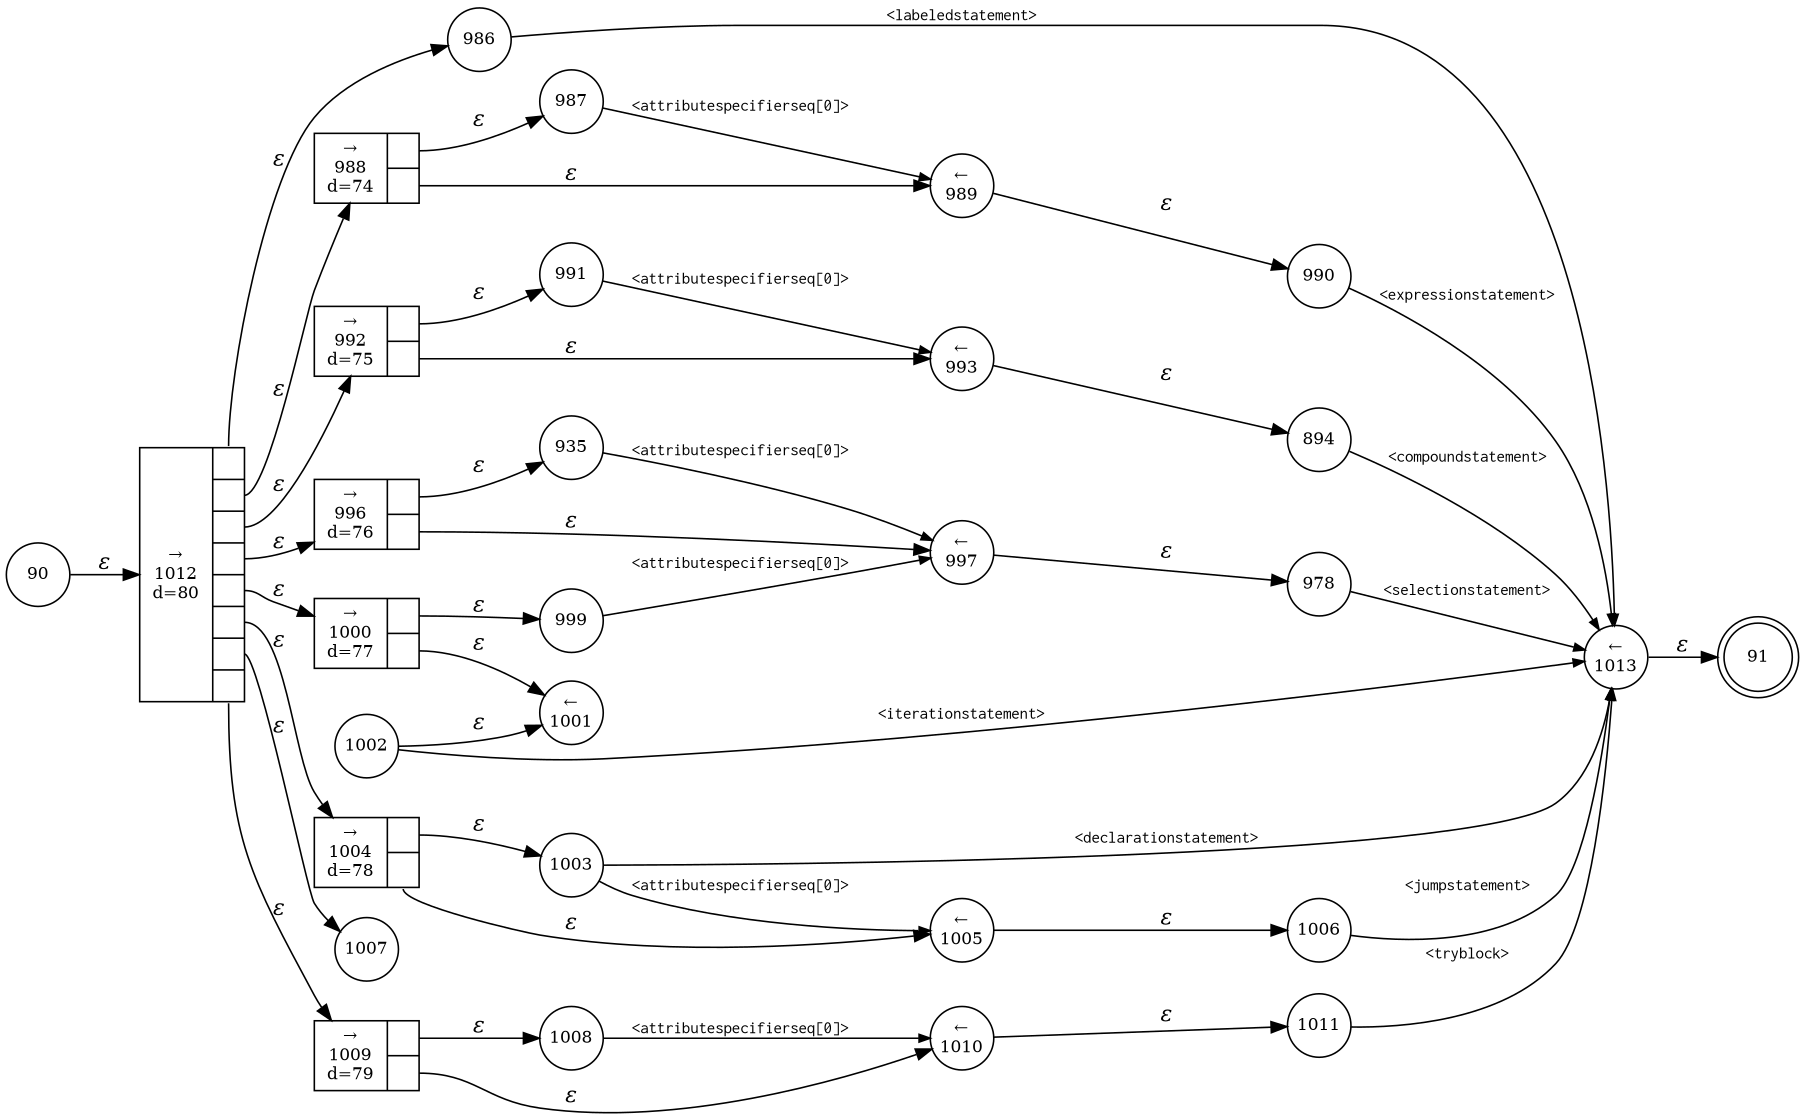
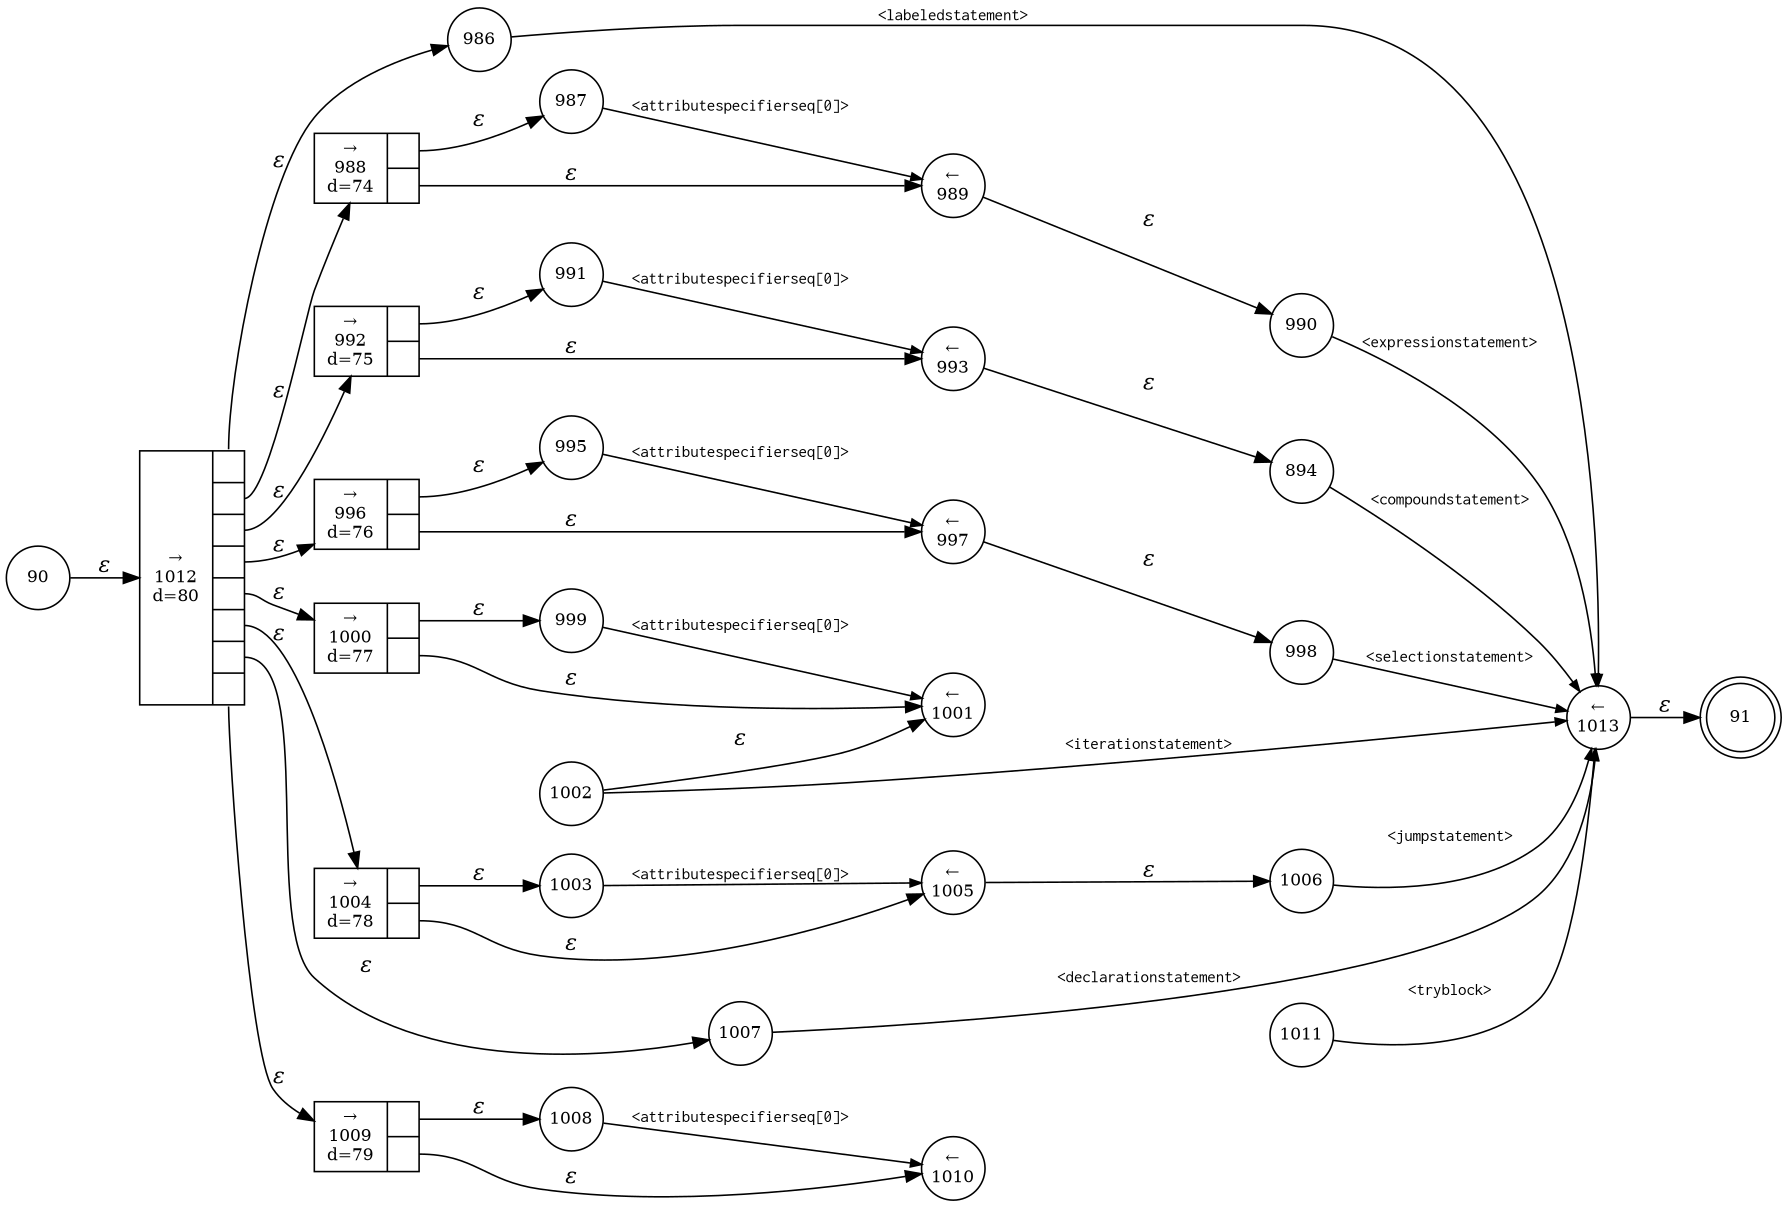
node "935": label "935" -> "995"
node "978": label "978" -> "998"
edge "999" -> "← 997": now "999" -> "← 1001"
edge "1003" -> "← 1013": now "1007" -> "← 1013"
edge "← 1010" -> "1011": removed, label "ε"
